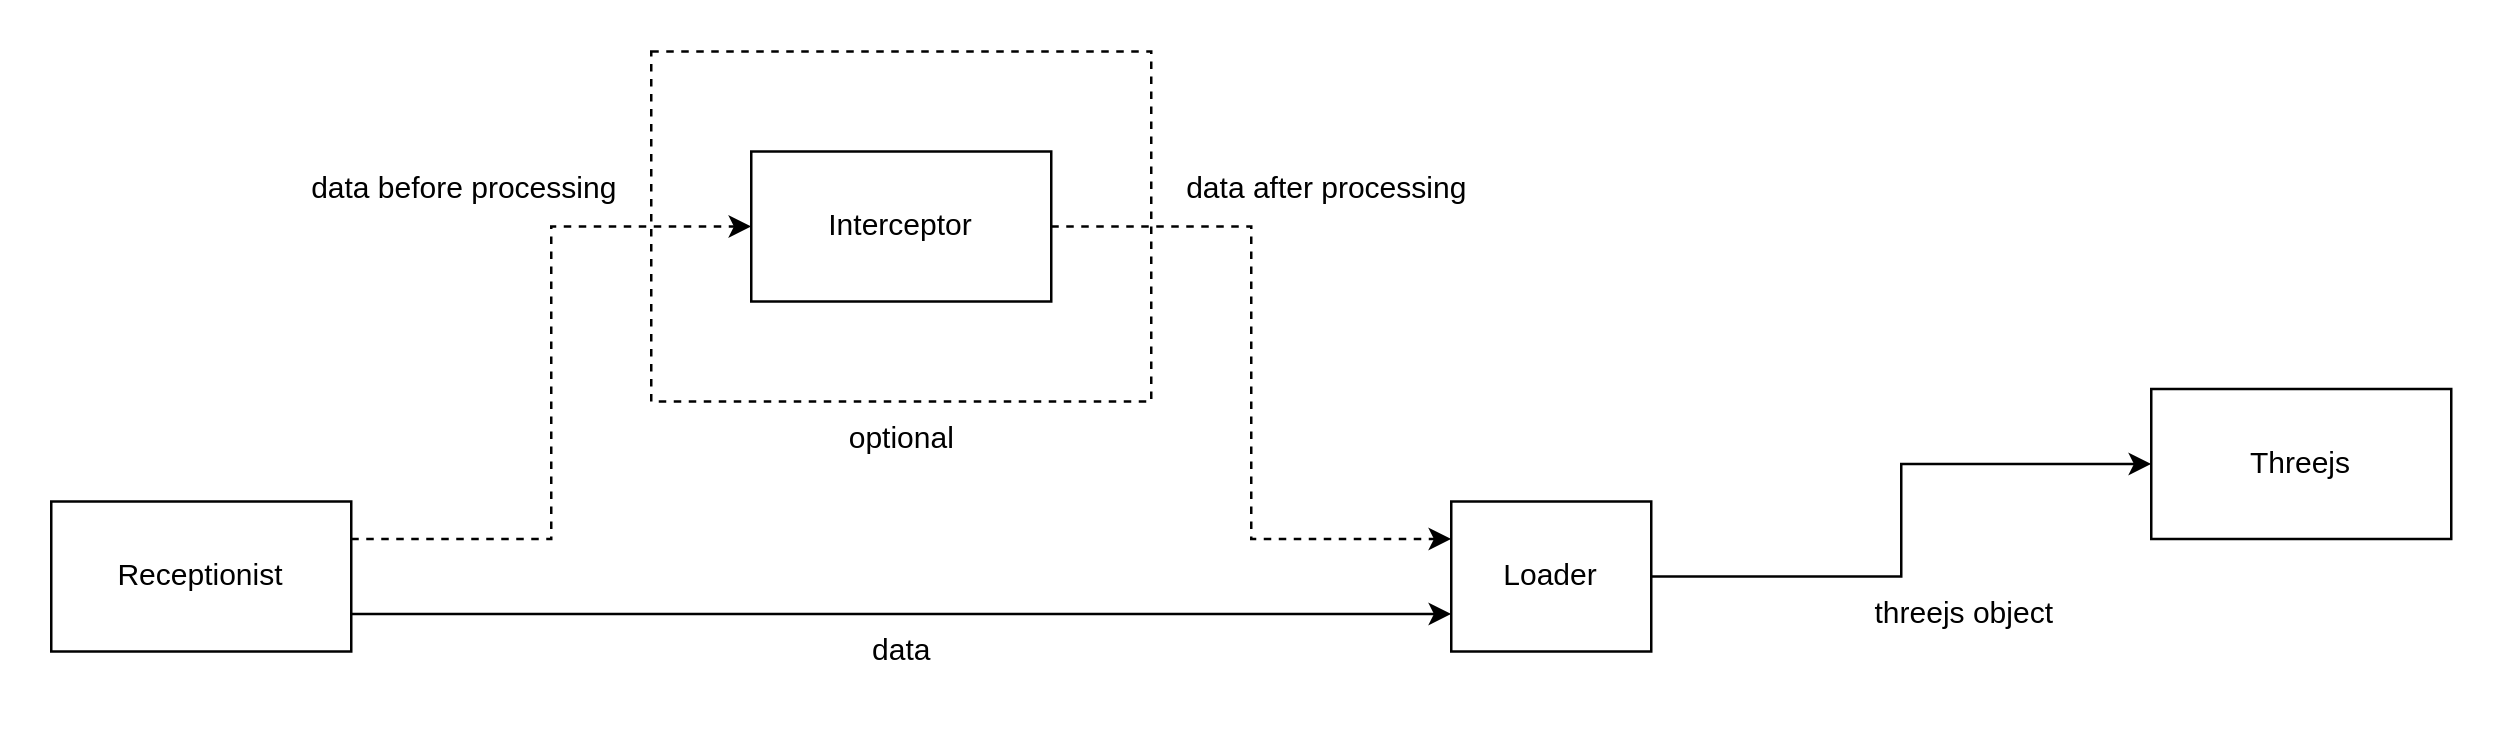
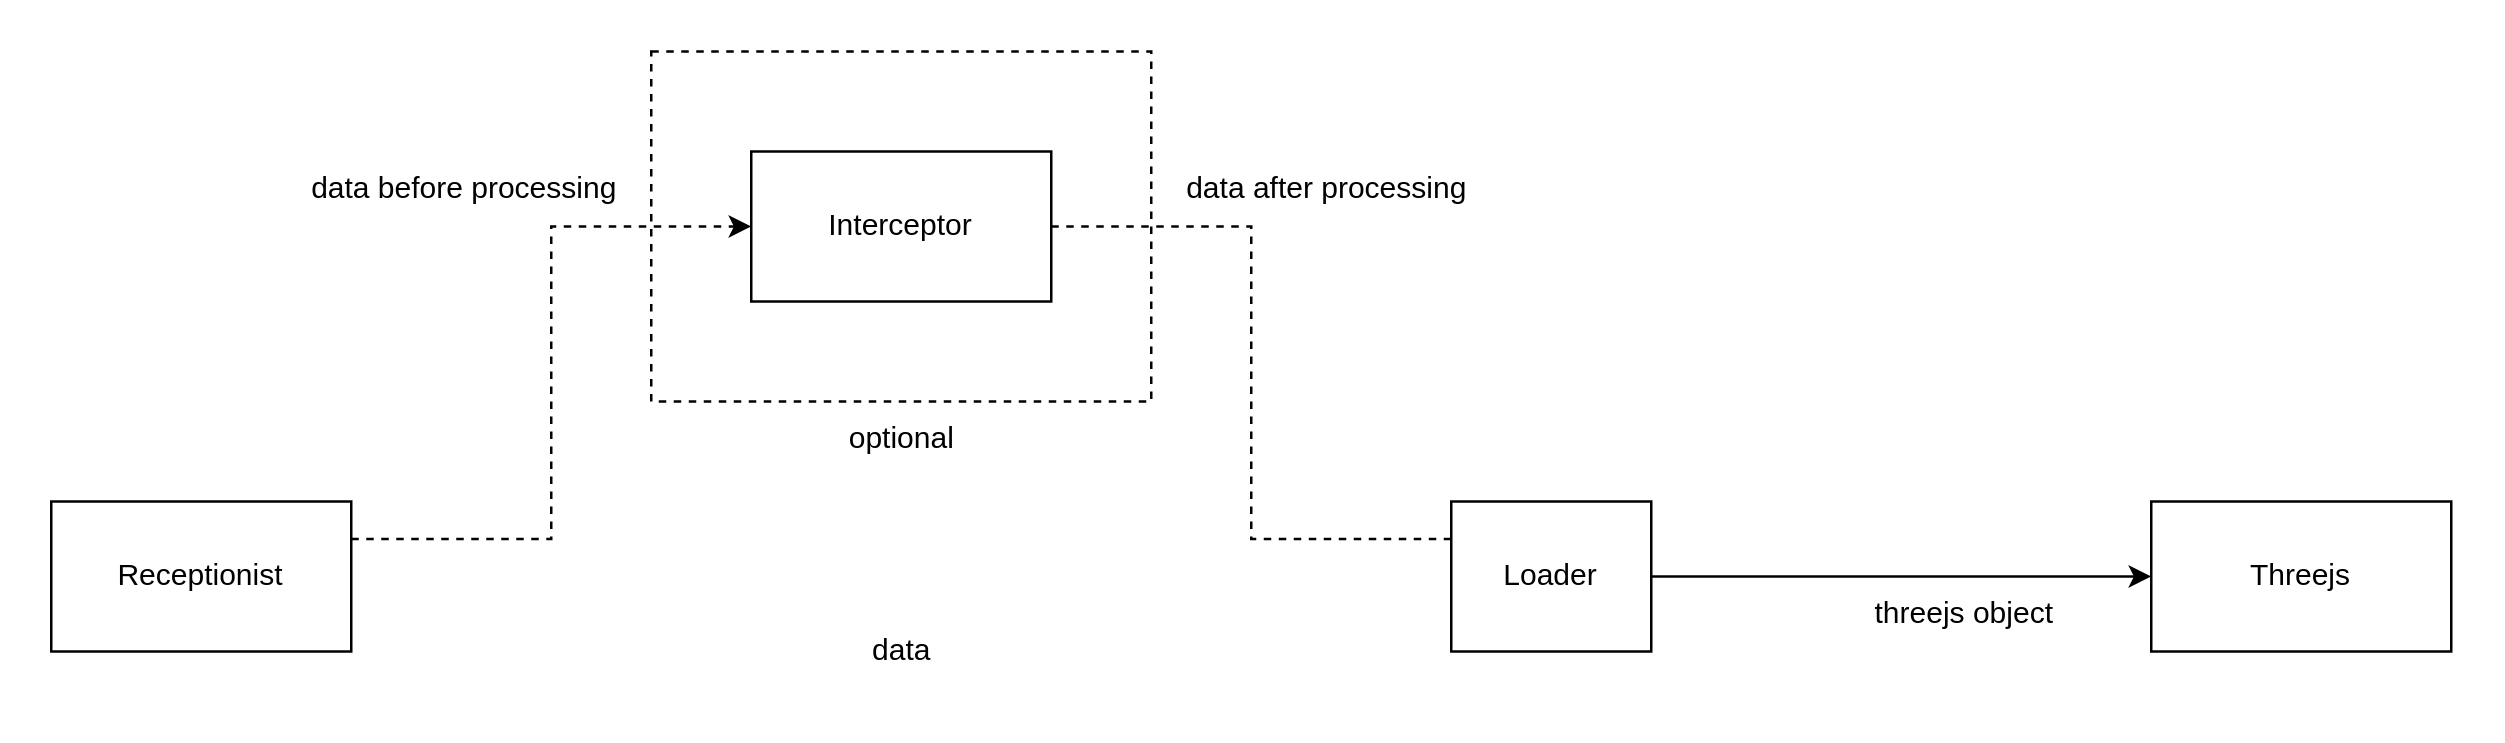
node "Threejs": moved (2301, 464) -> (2301, 576)
edge "Interceptor" -> "Loader": arrowhead classic -> none
edge "Receptionist" -> "Loader": removed
